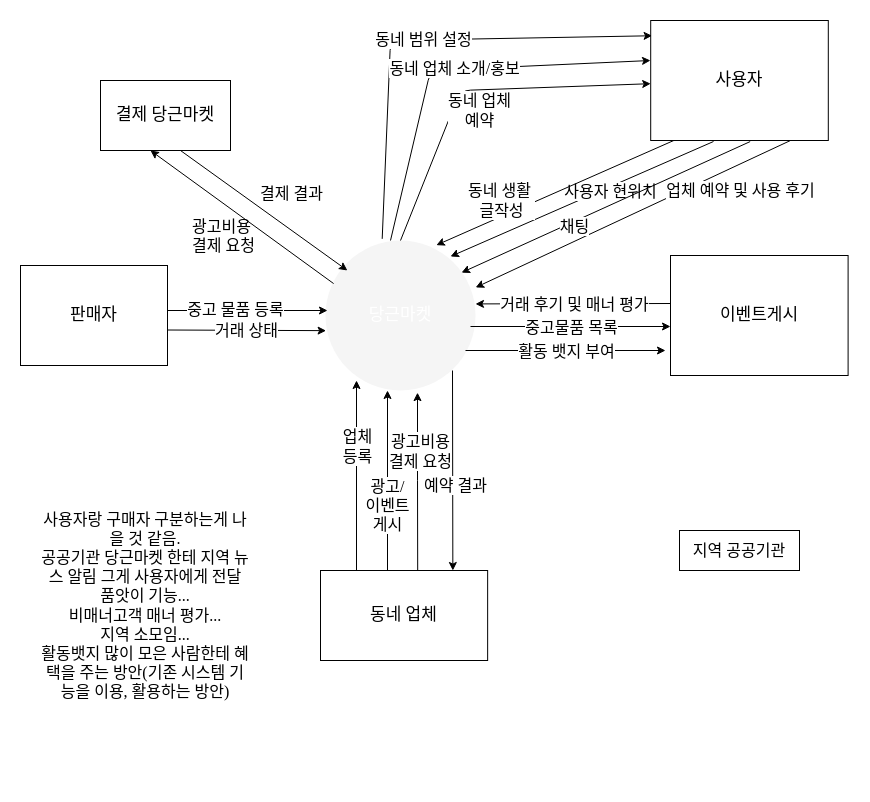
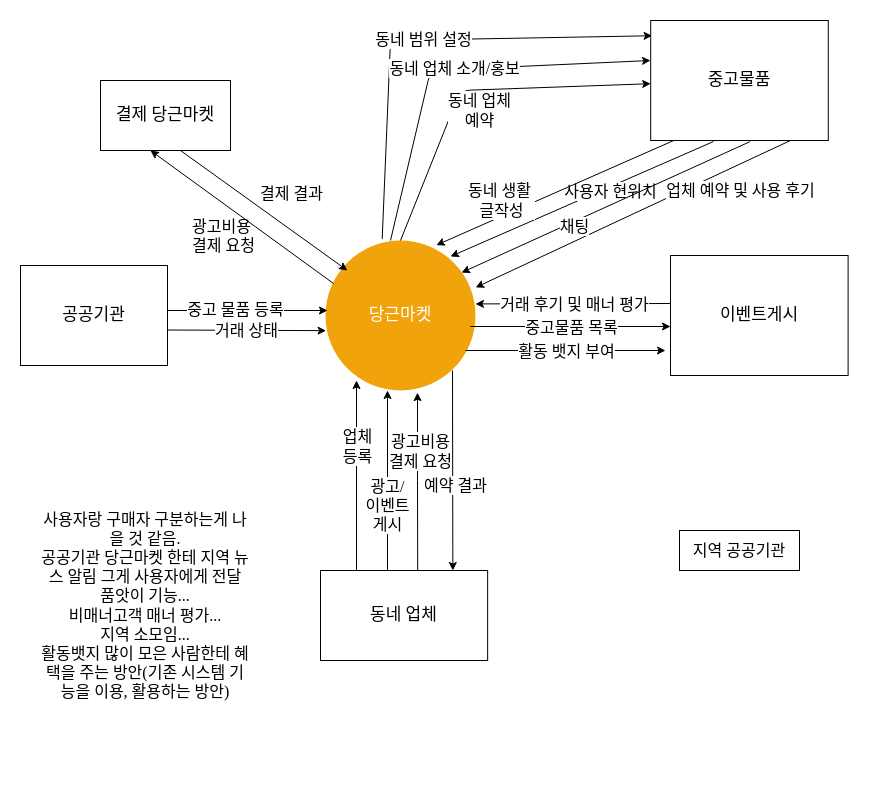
node "사용자": label "사용자" -> "중고물품"
node "판매자": label "판매자" -> "공공기관"
node "당근마켓": fillcolor #f5f5f5 -> #f0a30a
